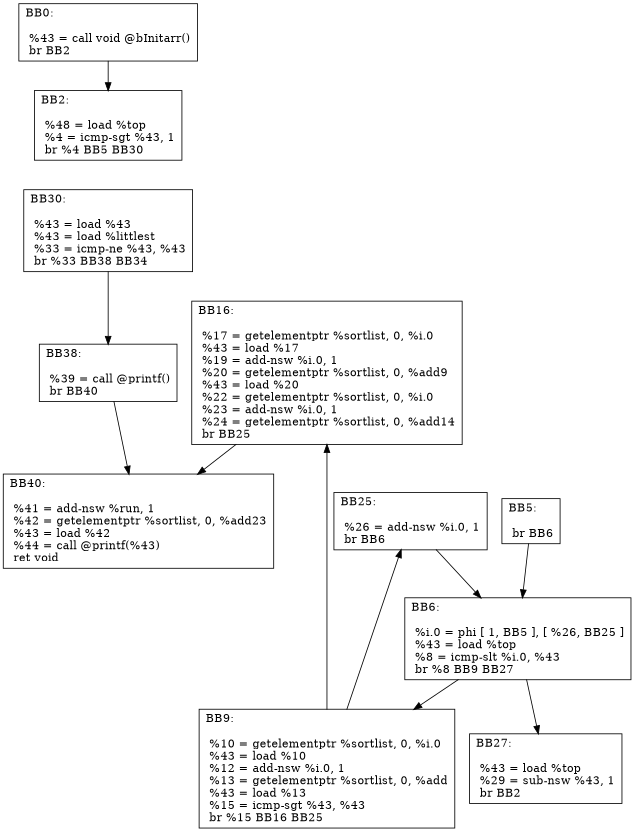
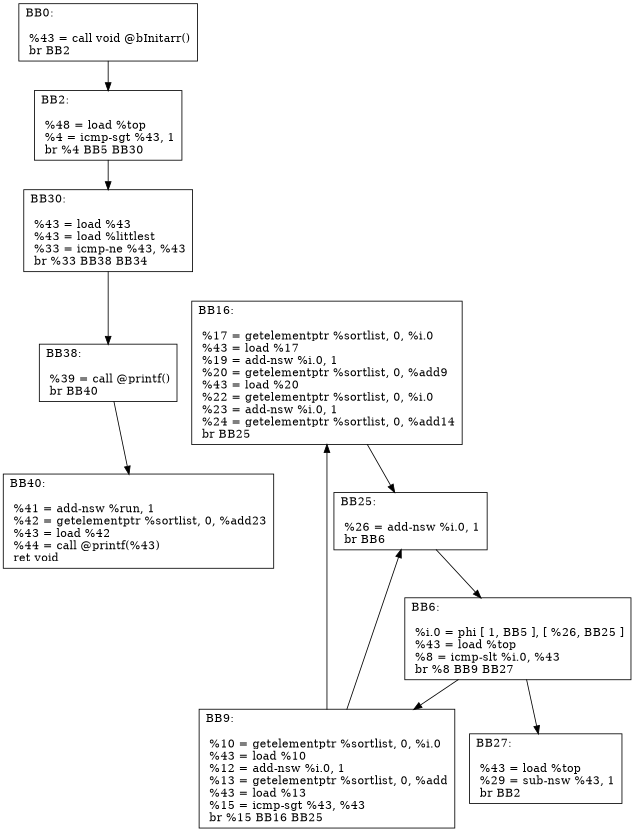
edge "BB2:" -> "BB30:": added
edge "BB16:" -> "BB40:": now "BB16:" -> "BB25:"
node "BB5:": removed
